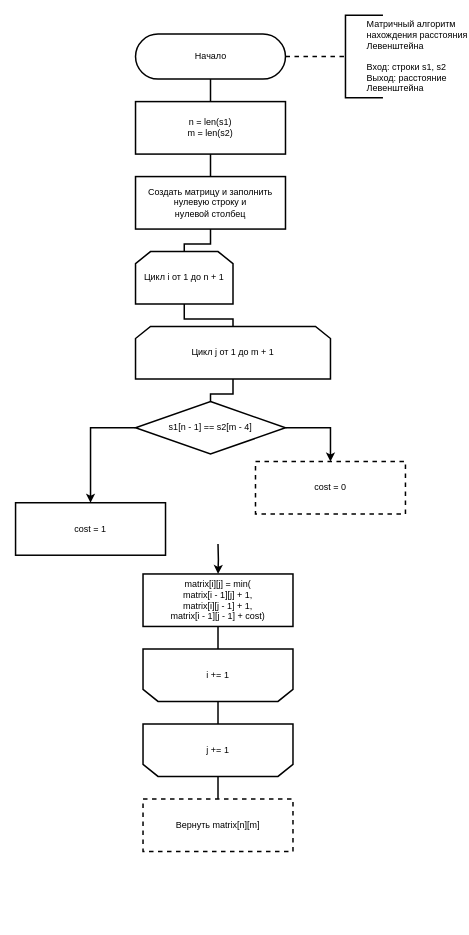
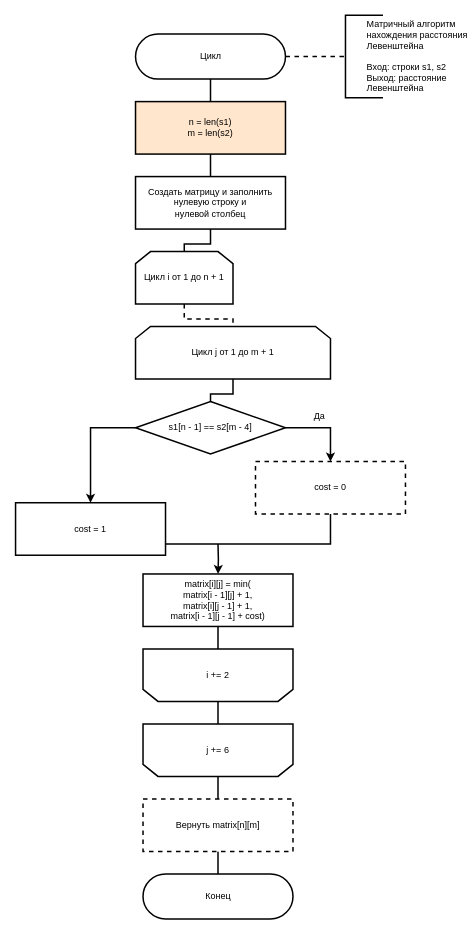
node "Начало": label "Начало" -> "Цикл"
node "n = len(s1) m = len(s2)": fillcolor #ffffff -> #ffe6cc
edge "Цикл i от 1 до n + 1" -- "Цикл j от 1 до m + 1": style solid -> dashed
node "Да": added
edge "cost = 0" -- "cost = 1": added
node "i += 1": label "i += 1" -> "i += 2"
node "j += 1": label "j += 1" -> "j += 6"
edge "Вернуть matrix[n][m]" -- "Конец": added
node "Конец": added
